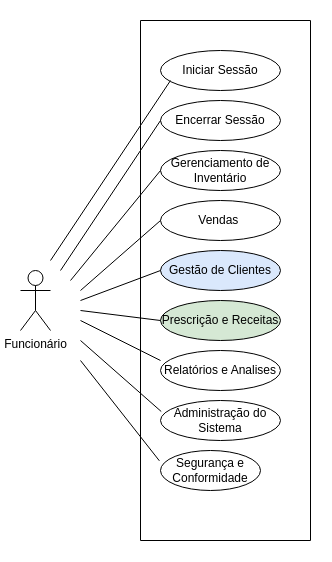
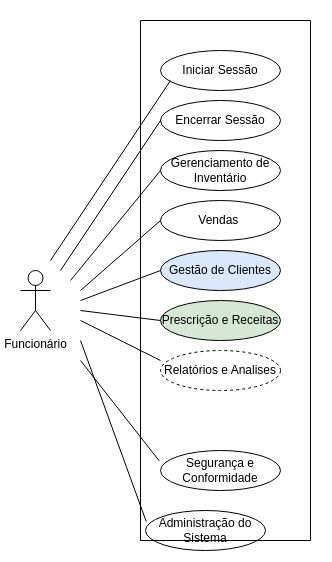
node "Relatórios e Analises": style solid -> dashed
node "Administração do Sistema": moved (221, 421) -> (206, 531)
node "Segurança e Conformidade": size 100x40 -> 120x40
